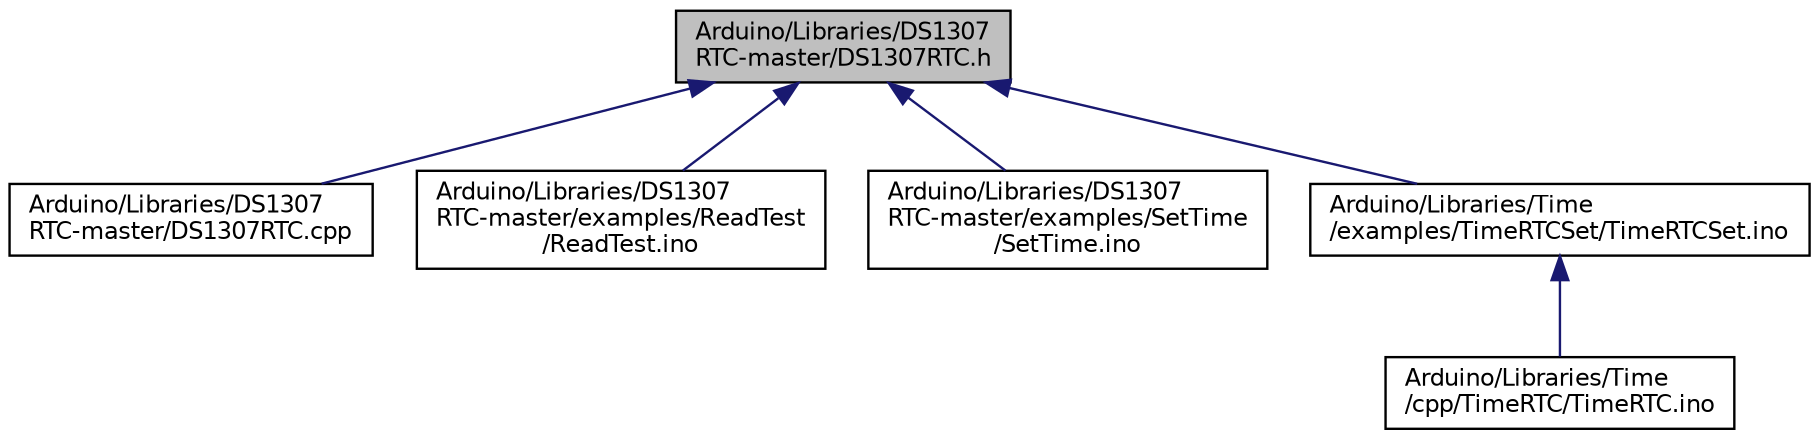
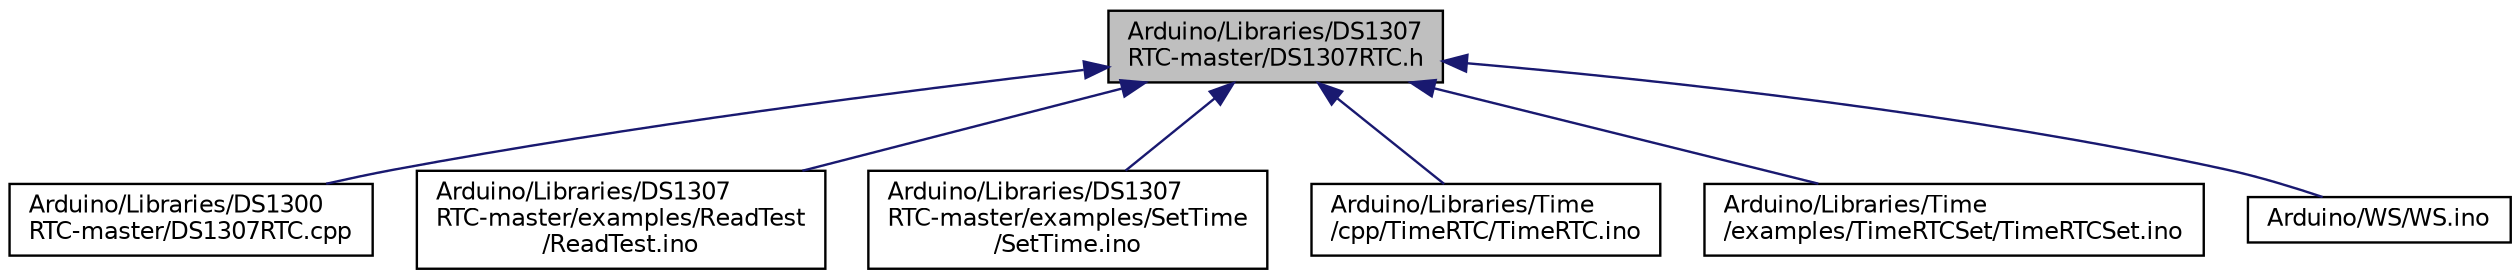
node "Arduino/Libraries/DS1307 RTC-master/DS1307RTC.cpp": label "Arduino/Libraries/DS1307 RTC-master/DS1307RTC.cpp" -> "Arduino/Libraries/DS1300 RTC-master/DS1307RTC.cpp"
node "Arduino/WS/WS.ino": added
edge "Arduino/Libraries/Time /cpp/TimeRTC/TimeRTC.ino" -> "Arduino/Libraries/Time /examples/TimeRTCSet/TimeRTCSet.ino": now "Arduino/Libraries/Time /cpp/TimeRTC/TimeRTC.ino" -> "Arduino/Libraries/DS1307 RTC-master/DS1307RTC.h"
